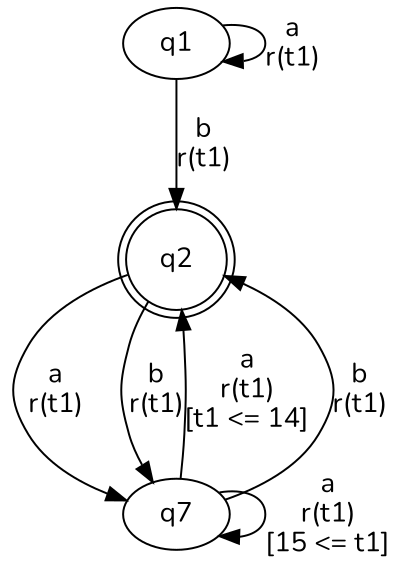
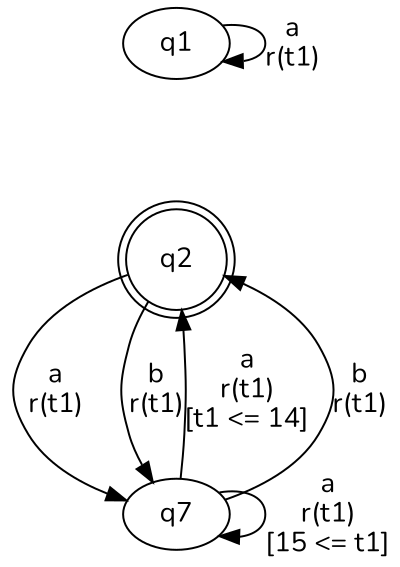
edge "q1" -> "q2": removed, label "b r(t1)"
